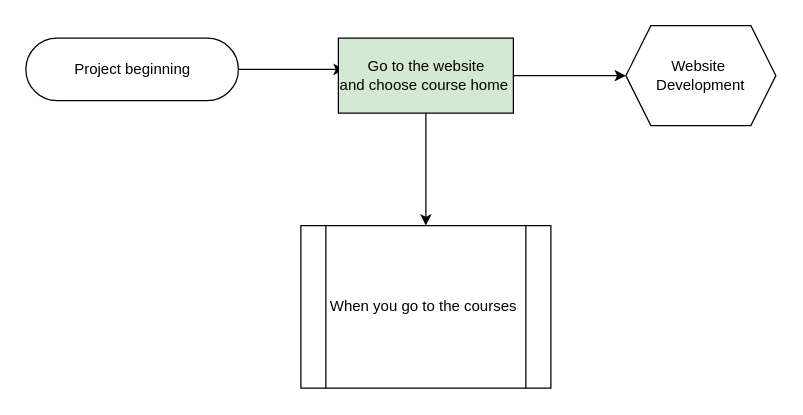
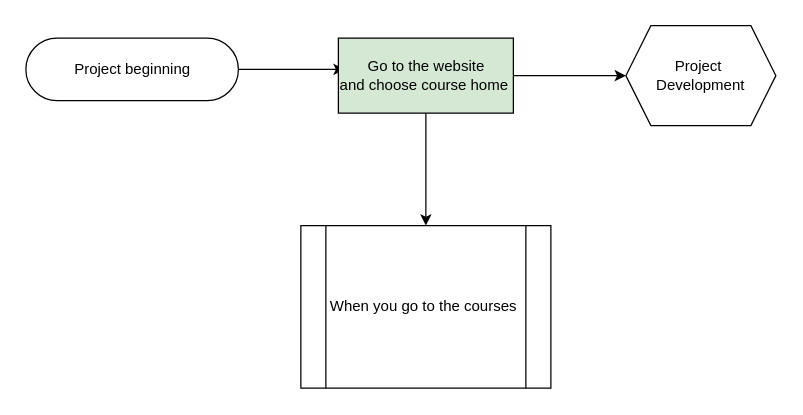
node "Website Development": label "Website Development" -> "Project Development"
